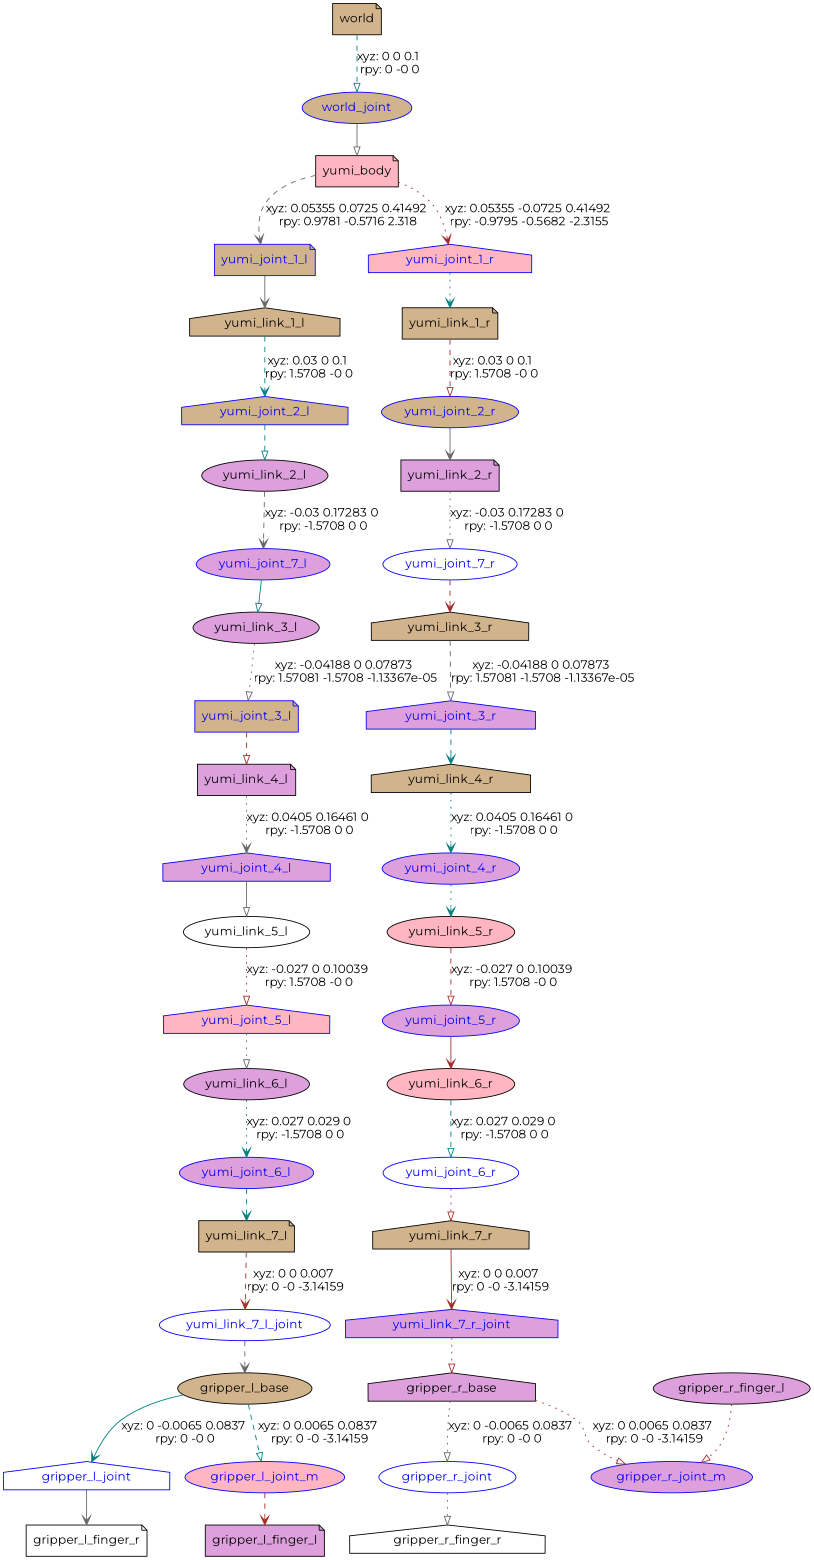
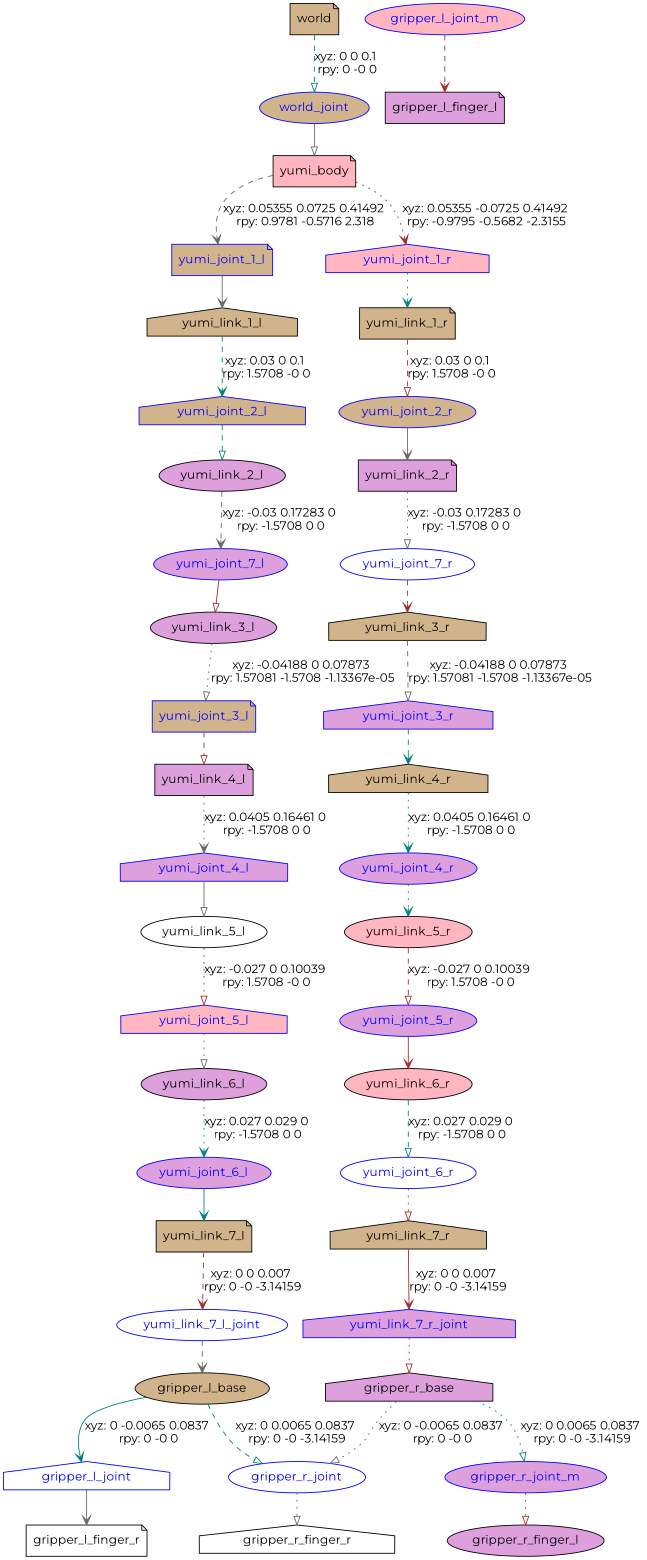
edge "yumi_joint_7_l" -> "yumi_link_3_l": color teal -> brown
edge "yumi_joint_6_l" -> "yumi_link_7_l": style dashed -> solid
edge "gripper_r_base" -> "gripper_r_joint_m": color brown -> teal
edge "gripper_l_base" -> "gripper_l_joint_m": now "gripper_l_base" -> "gripper_r_joint"
edge "gripper_r_finger_l" -> "gripper_r_joint_m": reversed
